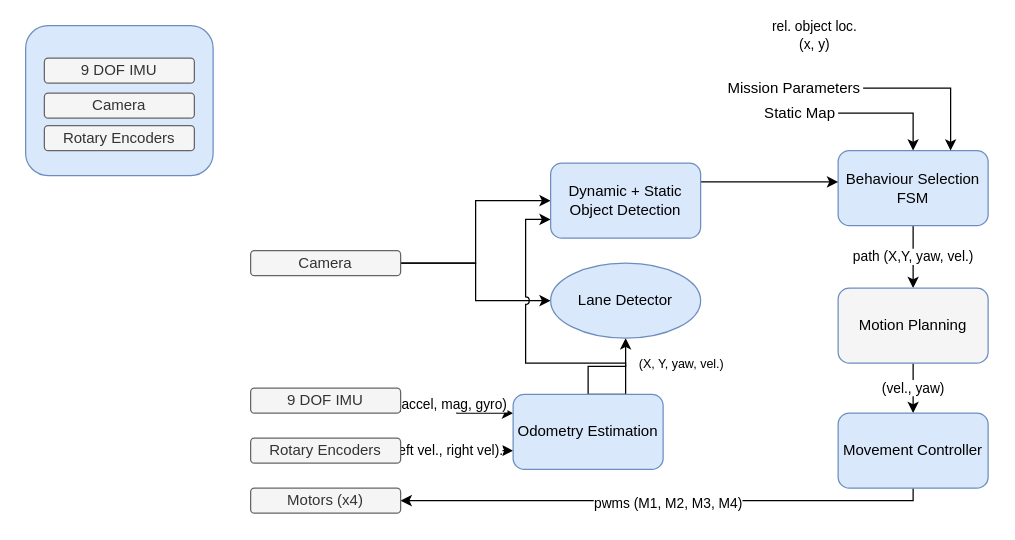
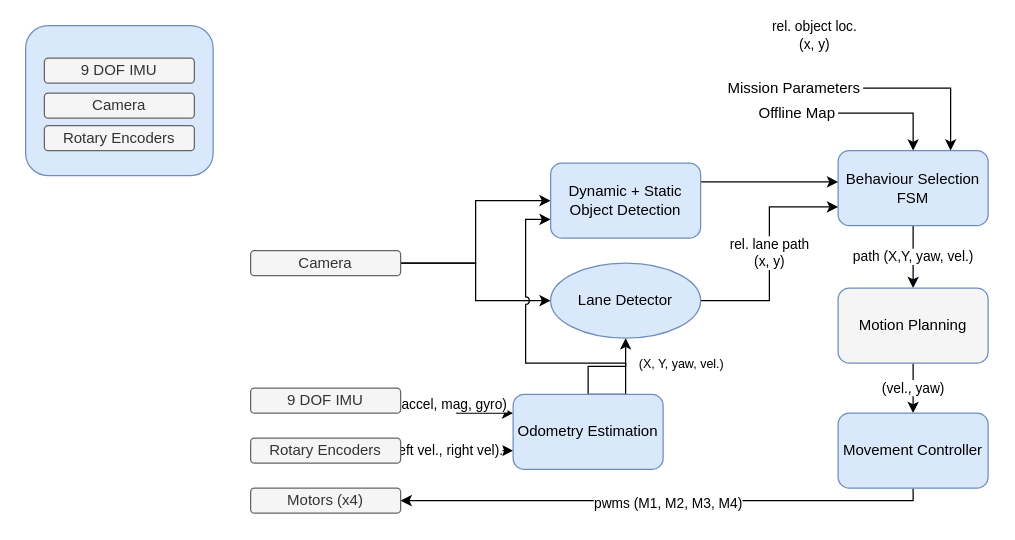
node "Static Map": label "Static Map" -> "Offline Map"
edge "Lane Detector" -> "Behaviour Selection FSM": added, label "rel. lane path (x, y)"
